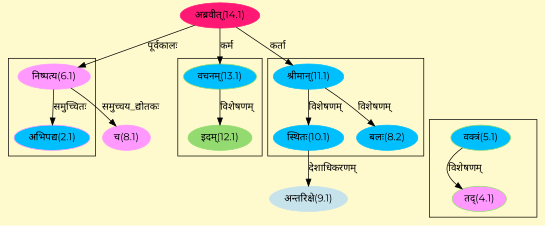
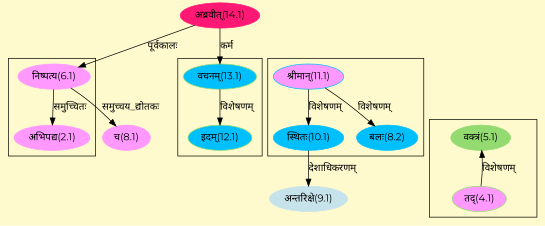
edge "अब्रवीत्(14.1)" -> "श्रीमान्(11.1)": removed, label "कर्ता"
node "श्रीमान्(11.1)": fillcolor #00bfff -> #ff99ff
node "अभिपद्य(2.1)": fillcolor #00bfff -> #ff99ff
node "इदम्(12.1)": fillcolor #93db70 -> #00bfff
node "वक्त्रं(5.1)": fillcolor #00bfff -> #93db70
edge "वक्त्रं(5.1)" -> "तद्(4.1)": reversed
